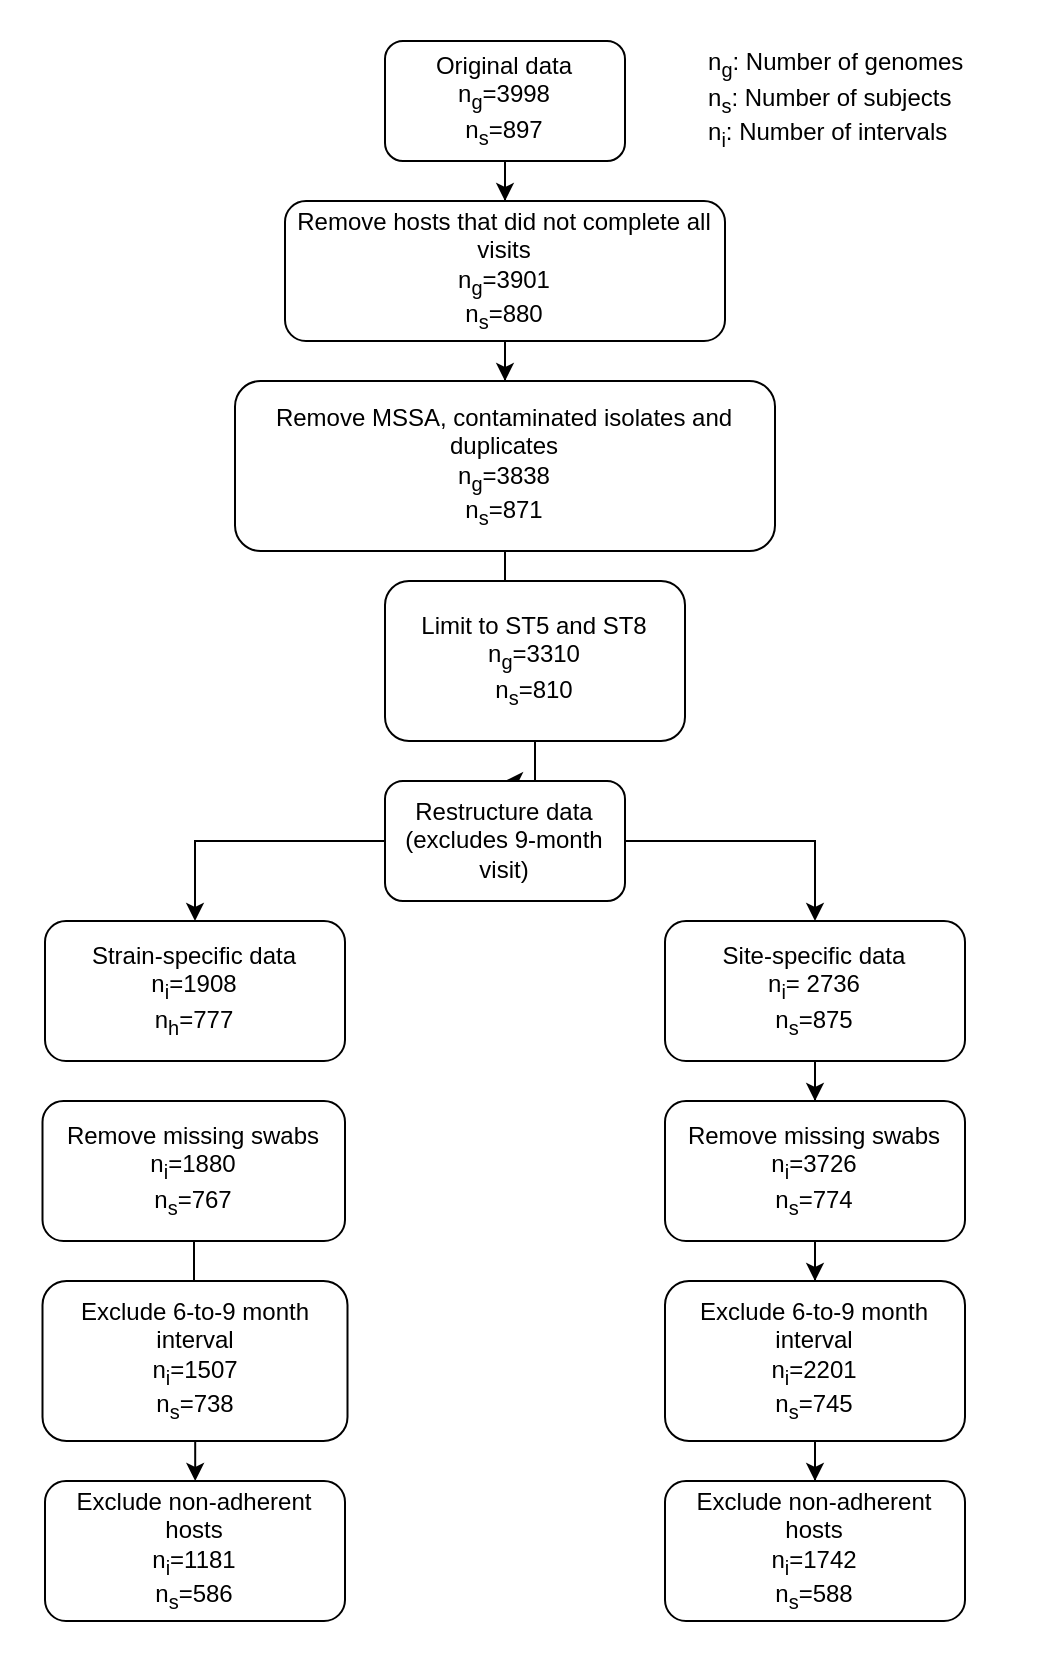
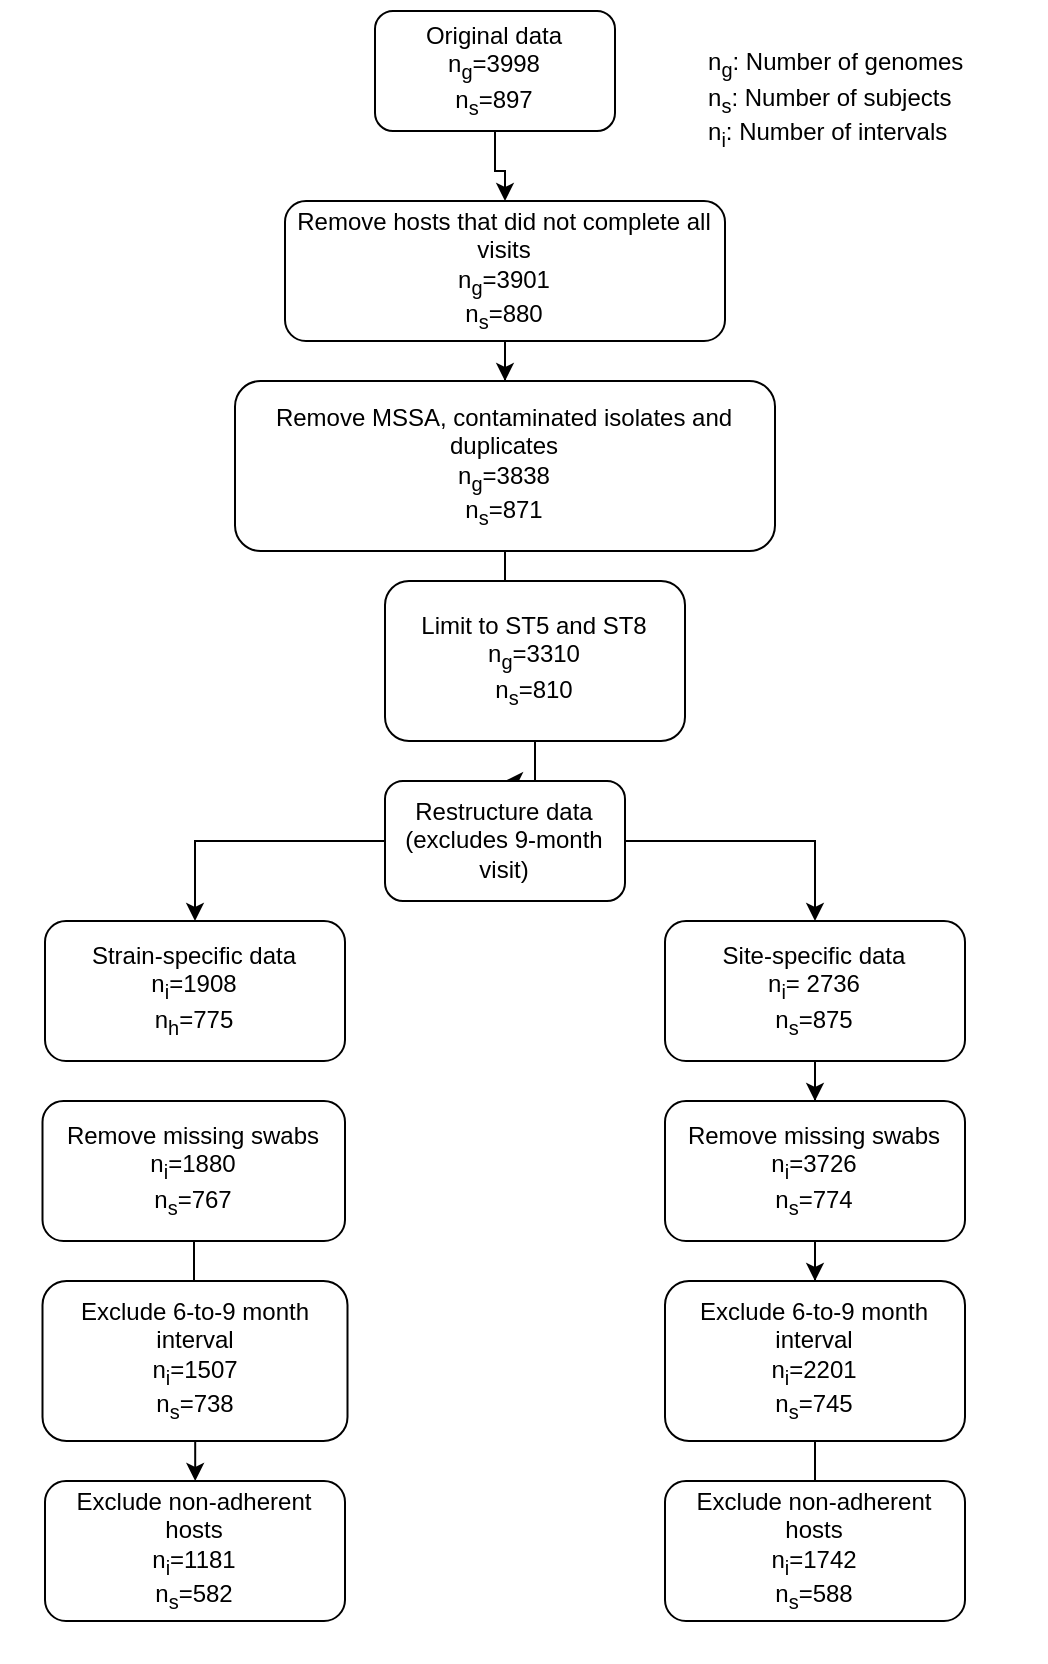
node "Original data ng=3998 ns=897": moved (505, 101) -> (495, 71)
node "Strain-specific data ni=1908 nh=777": label "Strain-specific data ni=1908 nh=777" -> "Strain-specific data ni=1908 nh=775"
edge "Exclude 6-to-9 month interval ni=2201 ns=745" -> "Exclude non-adherent hosts ni=1742 ns=588": arrowhead classic -> none
node "Exclude non-adherent hosts ni=1181 ns=586": label "Exclude non-adherent hosts ni=1181 ns=586" -> "Exclude non-adherent hosts ni=1181 ns=582"
